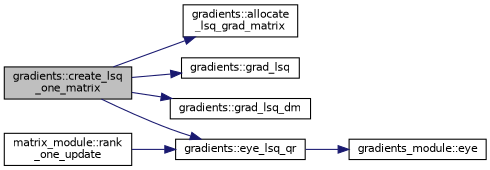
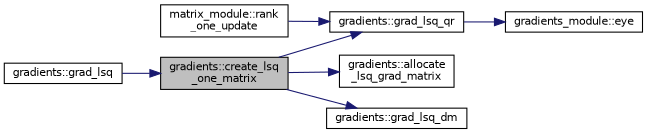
edge "gradients::create_lsq _one_matrix" -> "gradients::grad_lsq": reversed
node "gradients::eye_lsq_qr": label "gradients::eye_lsq_qr" -> "gradients::grad_lsq_qr"
